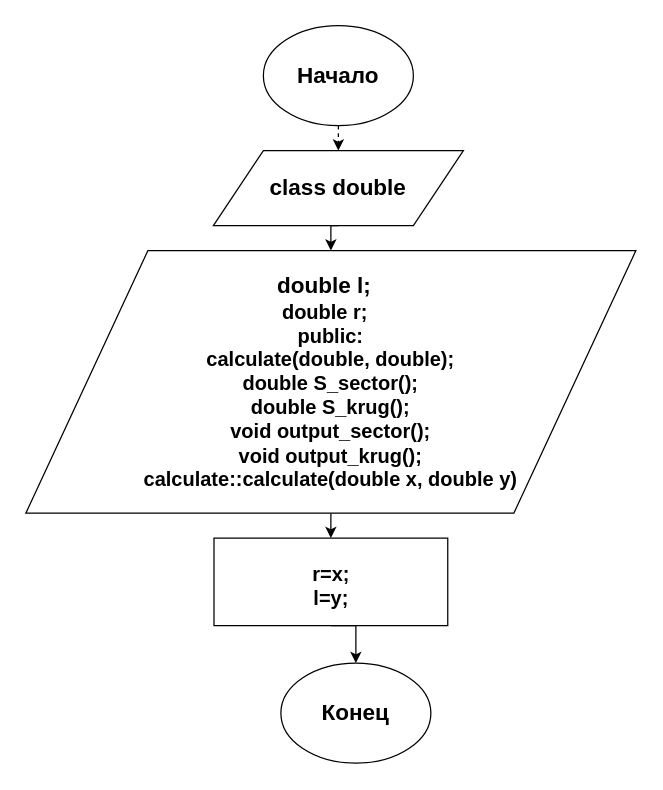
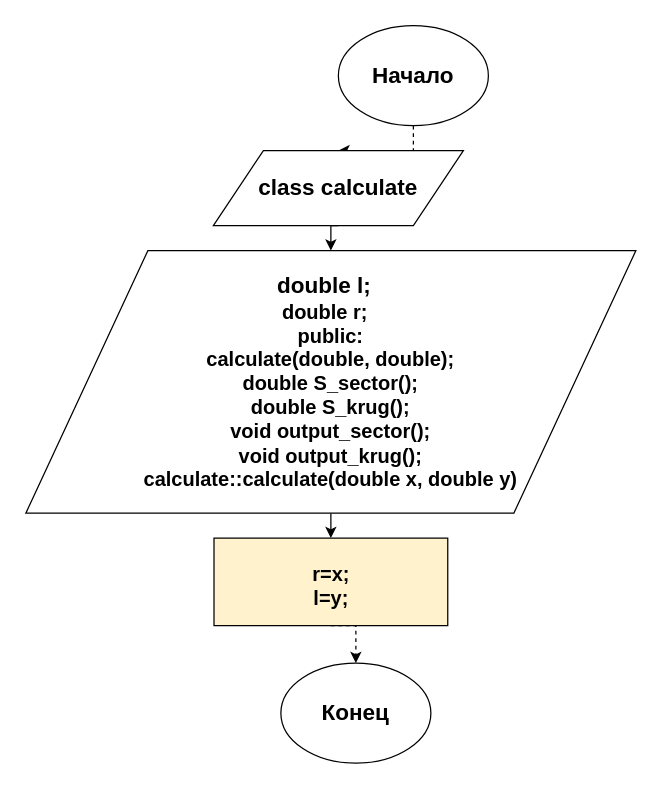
node "Начало": moved (338, 76) -> (413, 76)
node "class double": label "class double" -> "class calculate"
node "r=x; l=y;": fillcolor #ffffff -> #fff2cc
edge "r=x; l=y;" -> "Конец": style solid -> dashed
